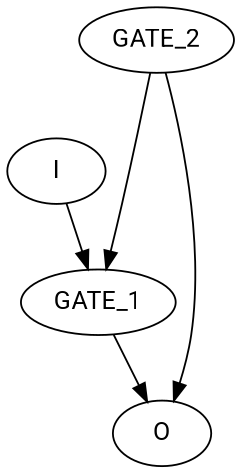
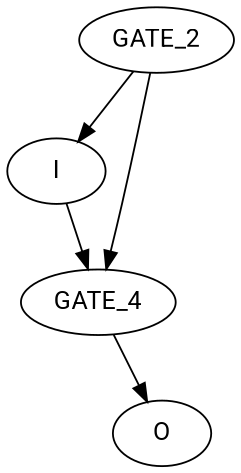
edge "GATE_2" -> "O": now "GATE_2" -> "I"
node "GATE_1": label "GATE_1" -> "GATE_4"
